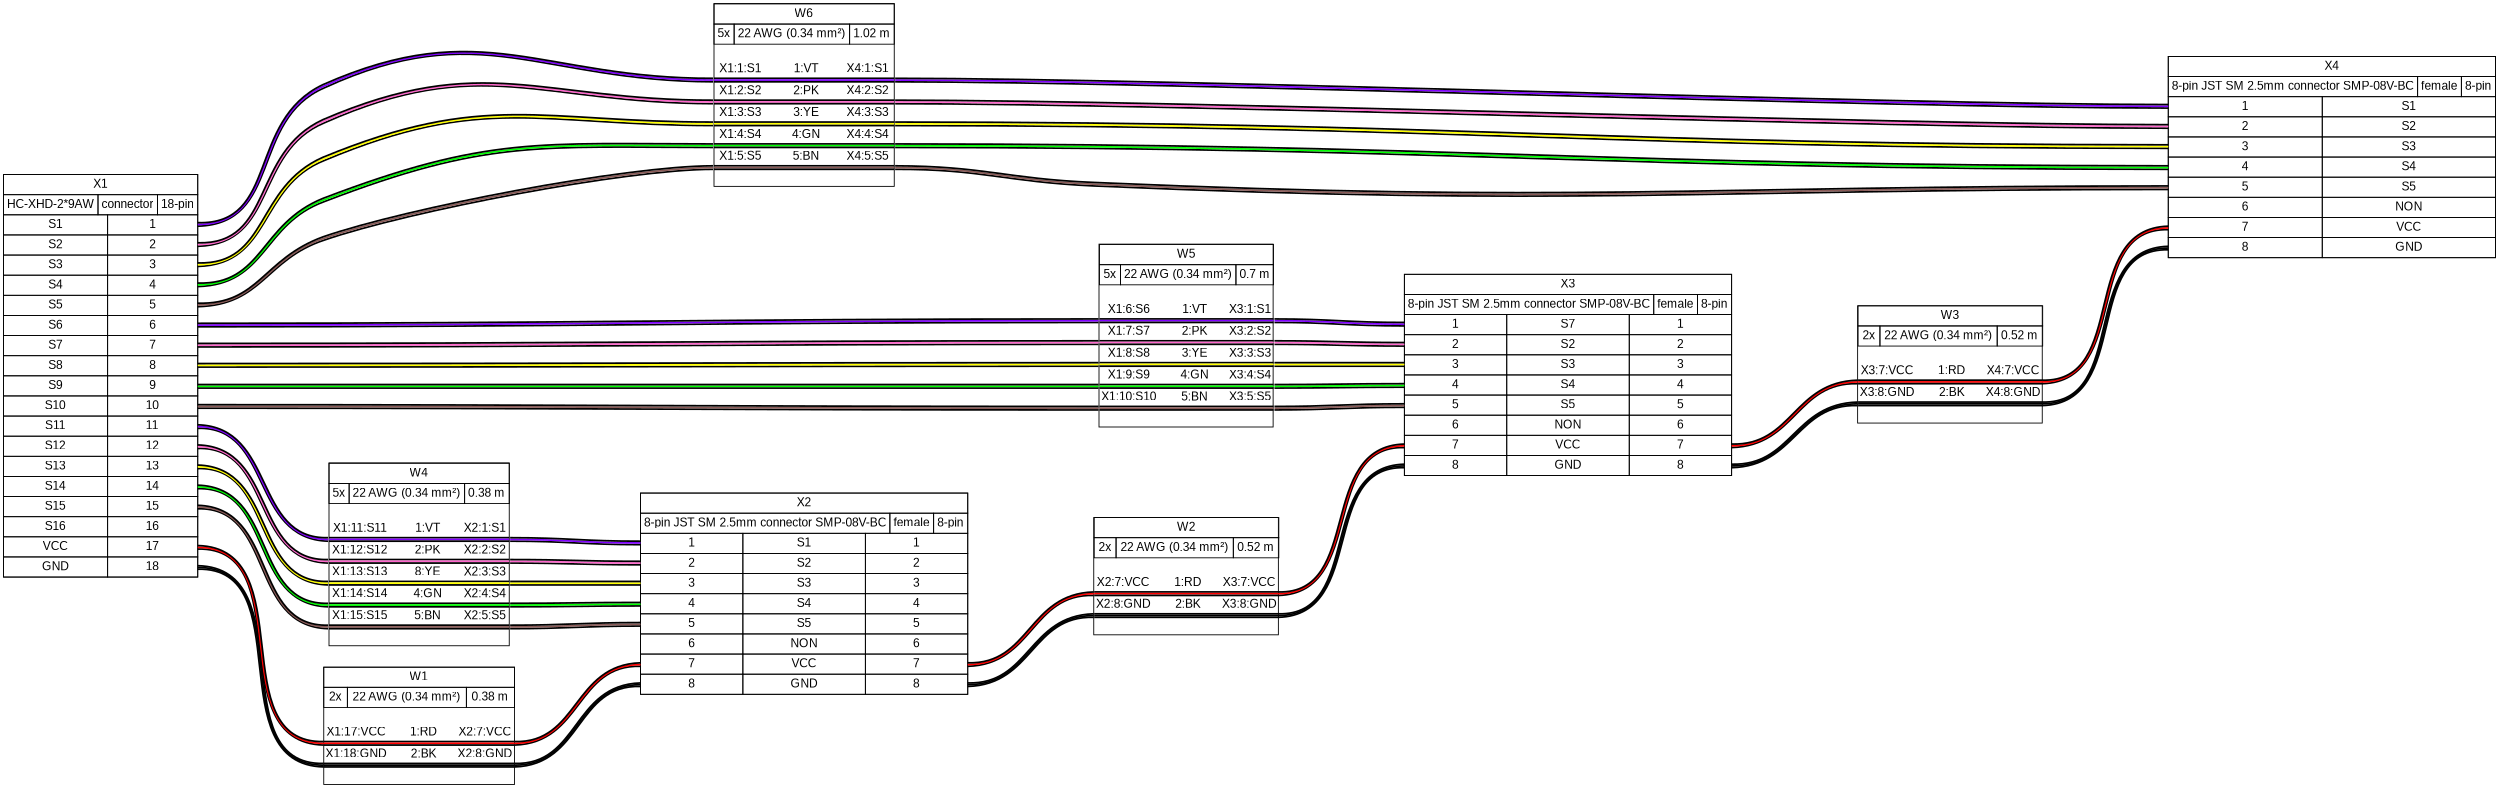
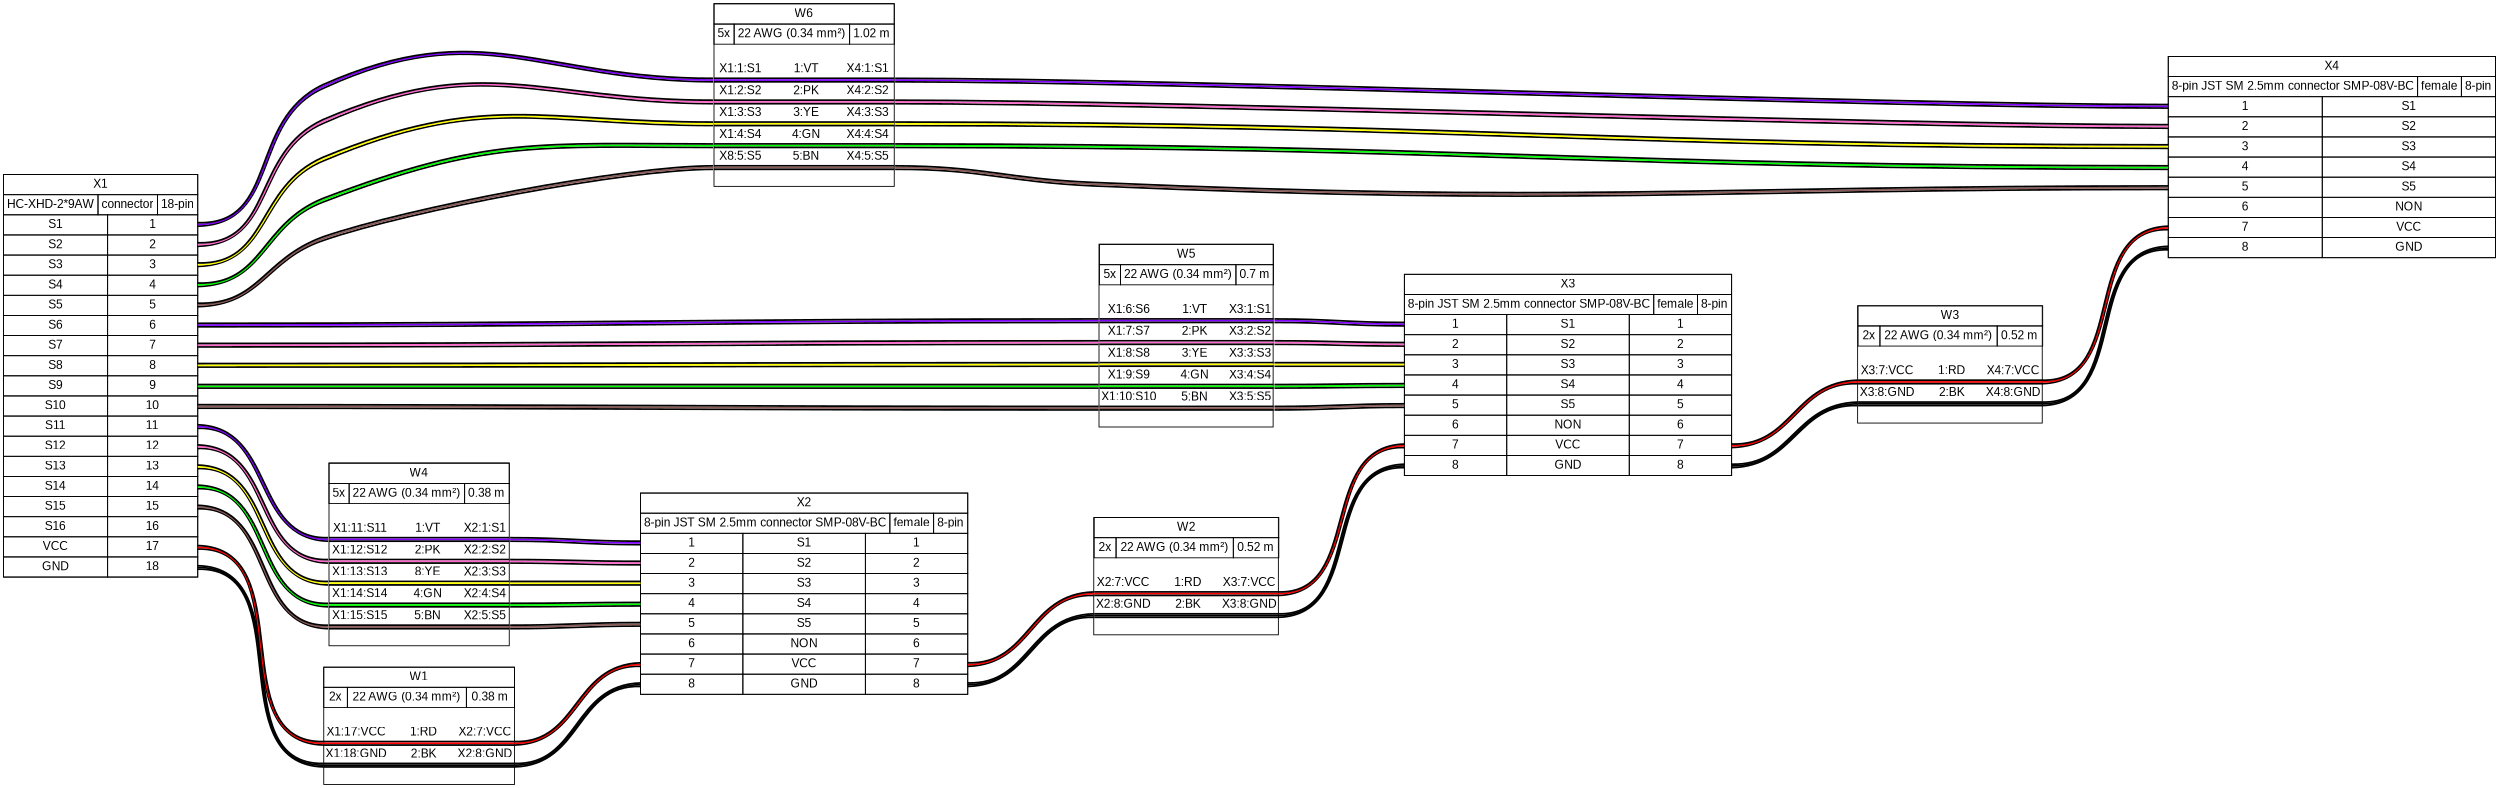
node "W6": text "X1:5:S5" -> "X8:5:S5"
node "X3": text "S7" -> "S1"
